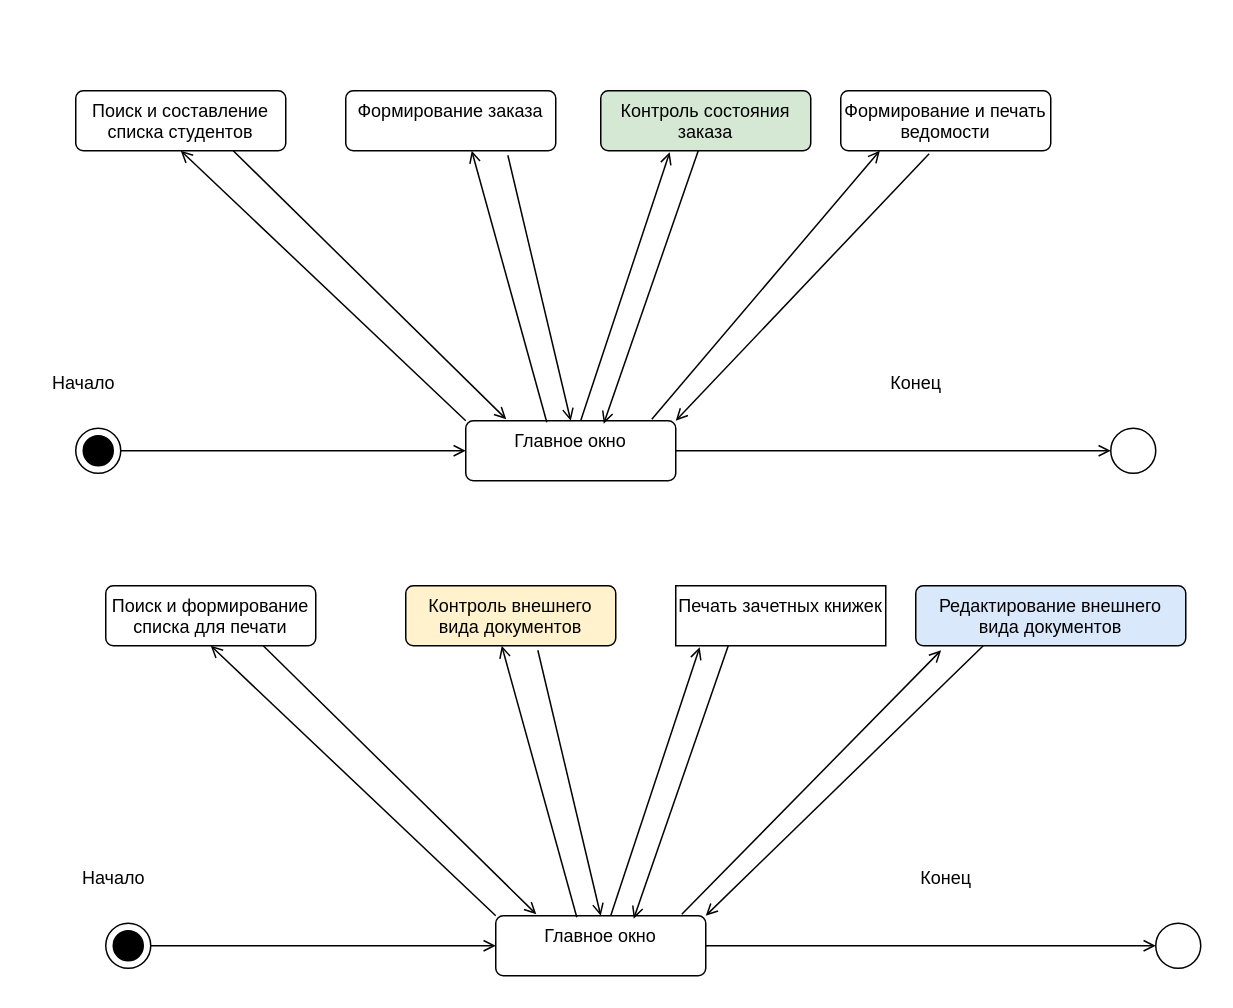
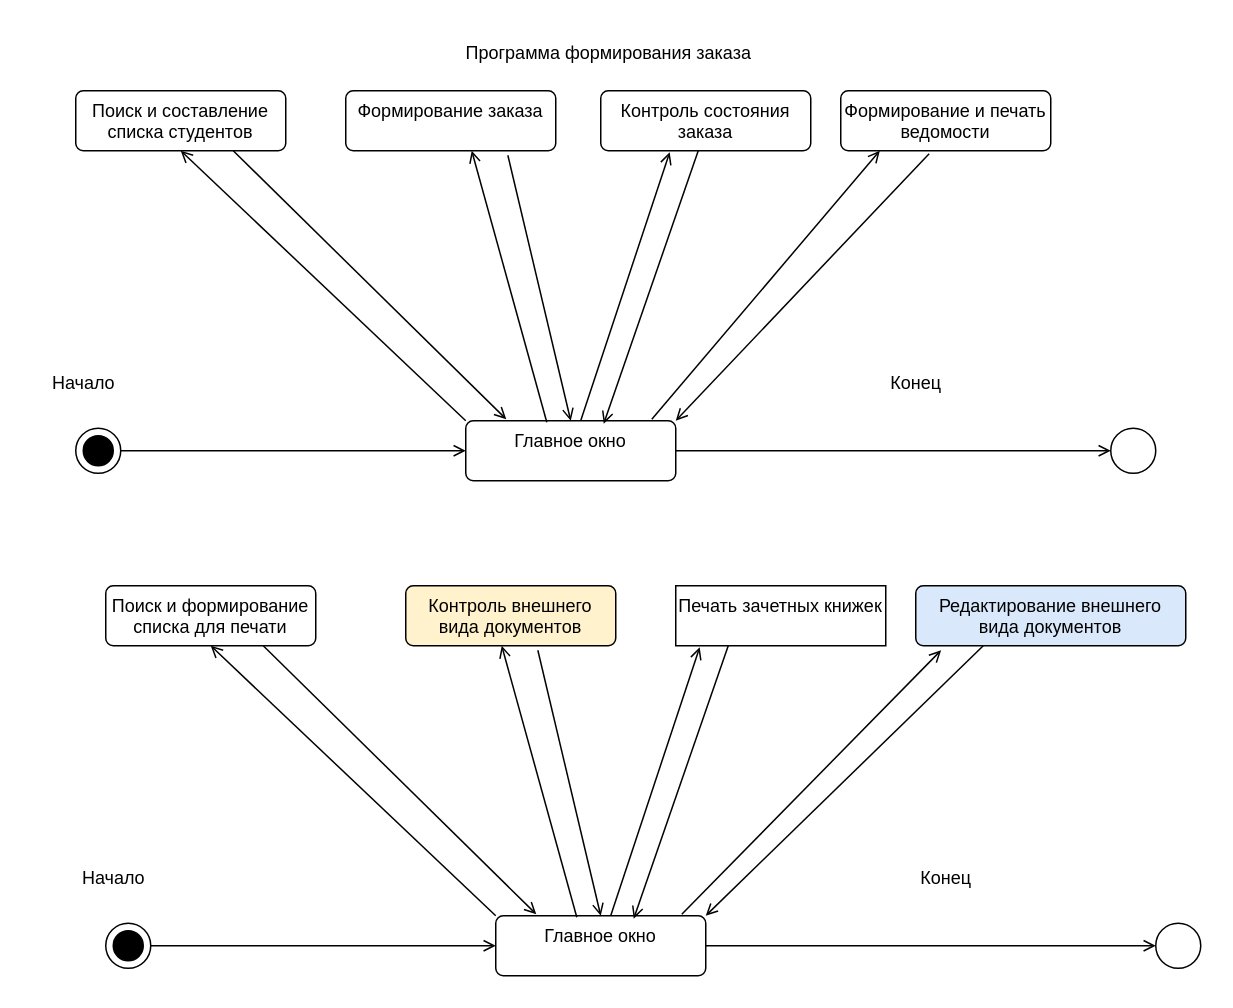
node "Программа формирования заказа": added
node "Контроль состояния заказа": fillcolor #d5e8d4 -> #ffffff
